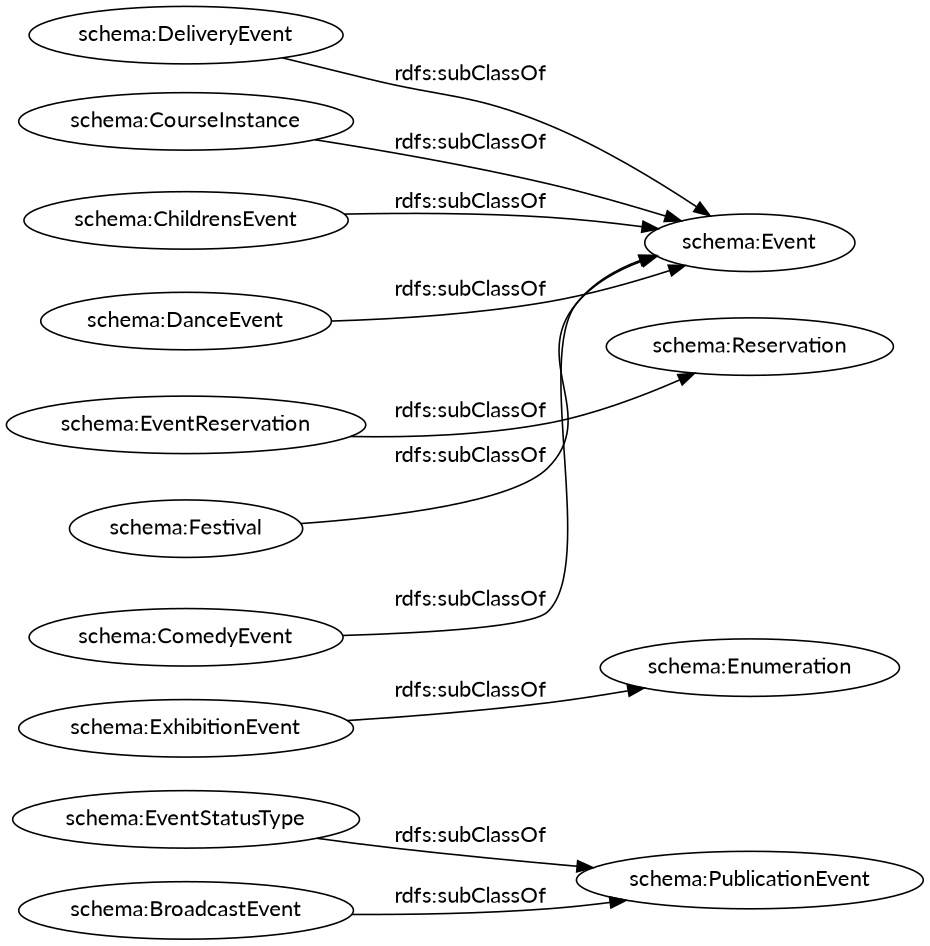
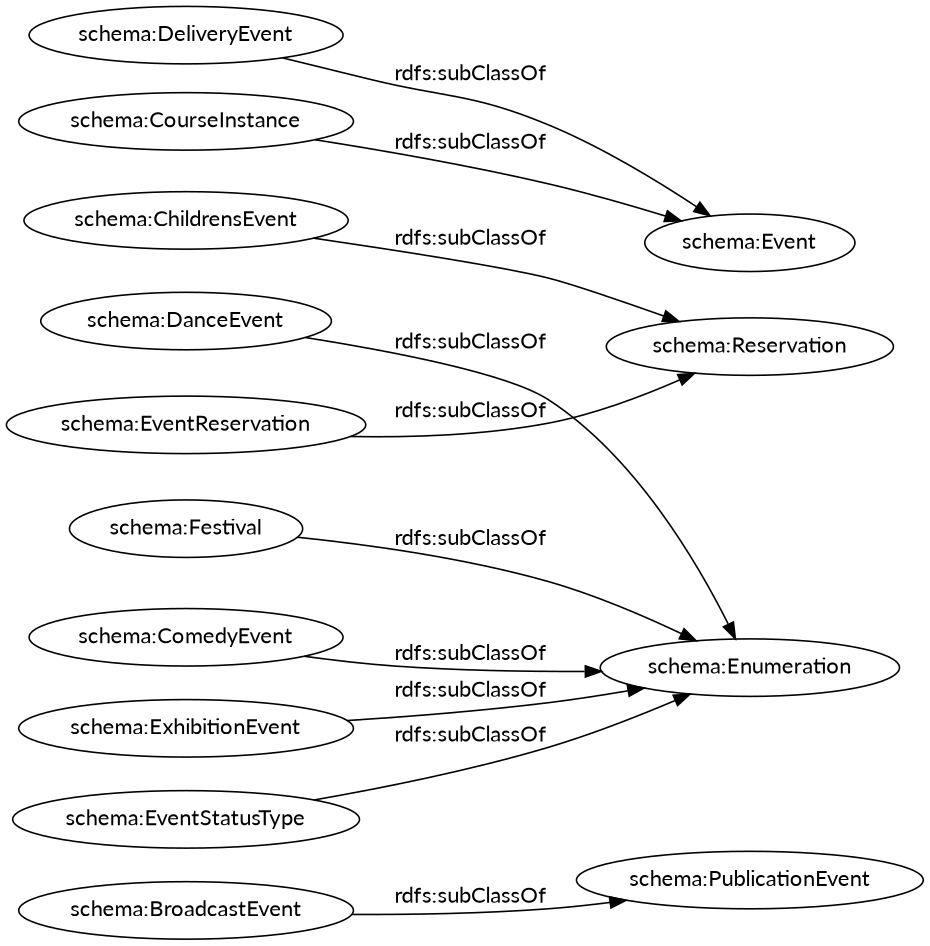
edge "schema:ChildrensEvent" -> "schema:Event": now "schema:ChildrensEvent" -> "schema:Reservation"
edge "schema:DanceEvent" -> "schema:Event": now "schema:DanceEvent" -> "schema:Enumeration"
edge "schema:Festival" -> "schema:Event": now "schema:Festival" -> "schema:Enumeration"
edge "schema:ComedyEvent" -> "schema:Event": now "schema:ComedyEvent" -> "schema:Enumeration"
edge "schema:EventStatusType" -> "schema:PublicationEvent": now "schema:EventStatusType" -> "schema:Enumeration"
